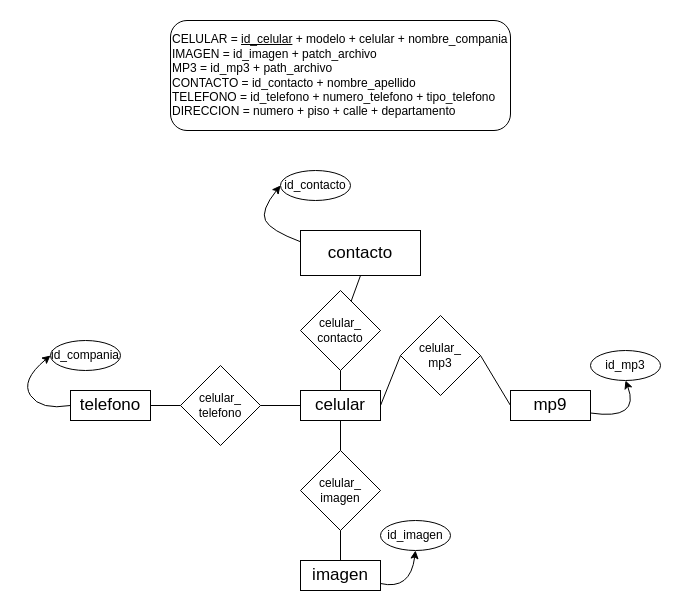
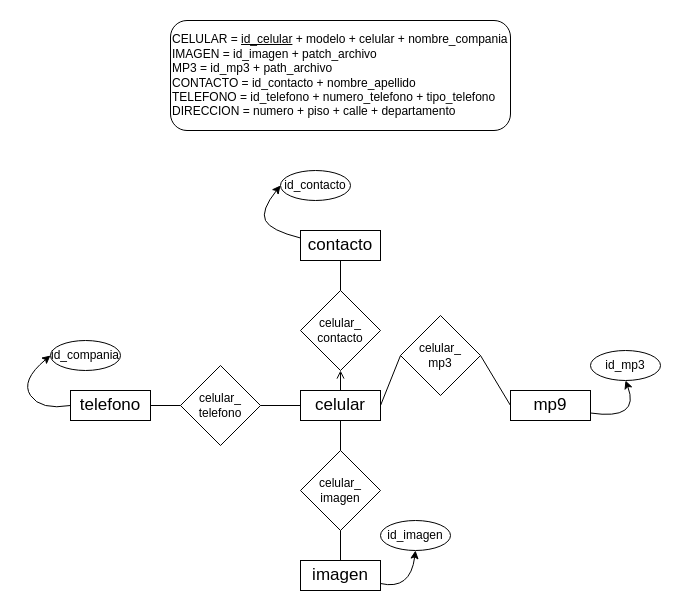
node "contacto": size 120x45 -> 80x30
edge "celular_ contacto" -- "celular": arrowhead none -> open
